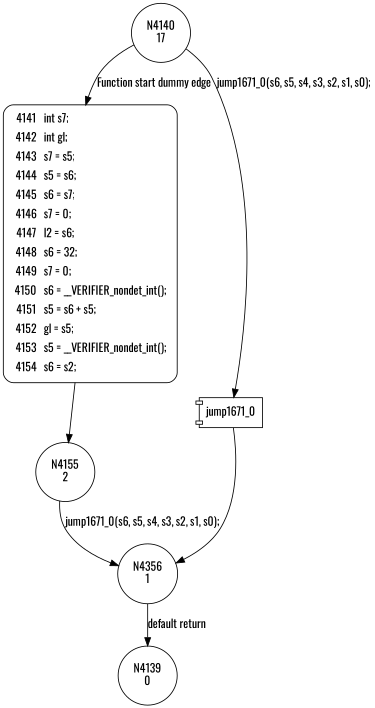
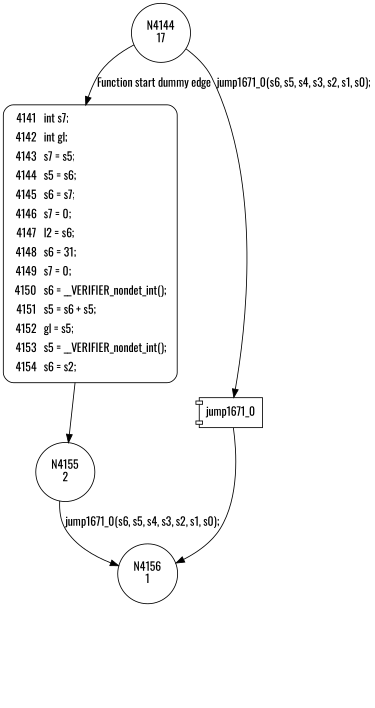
node "N4140 17": label "N4140 17" -> "N4144 17"
node "4141": text "s6 = 32;" -> "s6 = 31;"
node "N4356 1": label "N4356 1" -> "N4156 1"
node "N4139 0": removed
